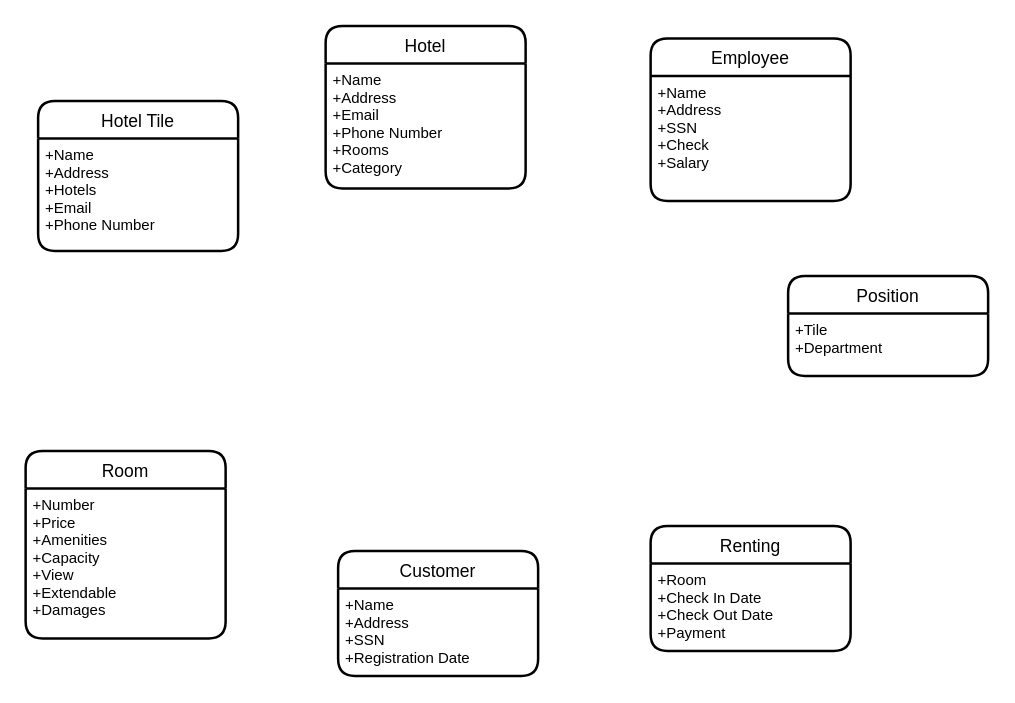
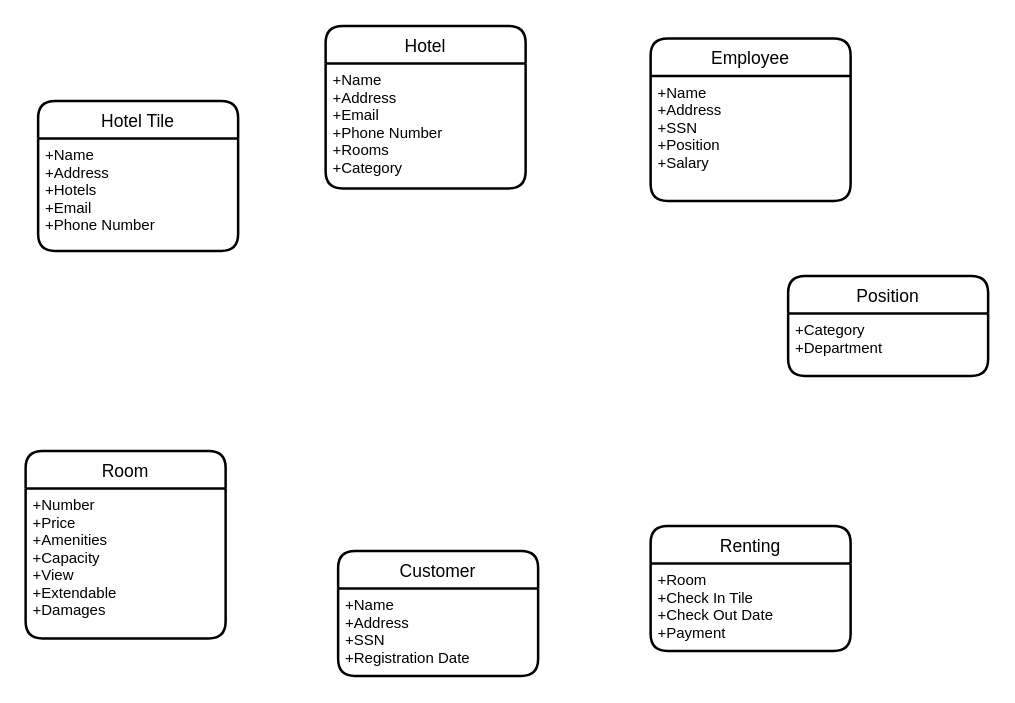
node "+Name +Address +SSN +Check +Salary": label "+Name +Address +SSN +Check +Salary" -> "+Name +Address +SSN +Position +Salary"
node "+Tile +Department": label "+Tile +Department" -> "+Category +Department"
node "+Room +Check In Date +Check Out Date +Payment": label "+Room +Check In Date +Check Out Date +Payment" -> "+Room +Check In Tile +Check Out Date +Payment"
